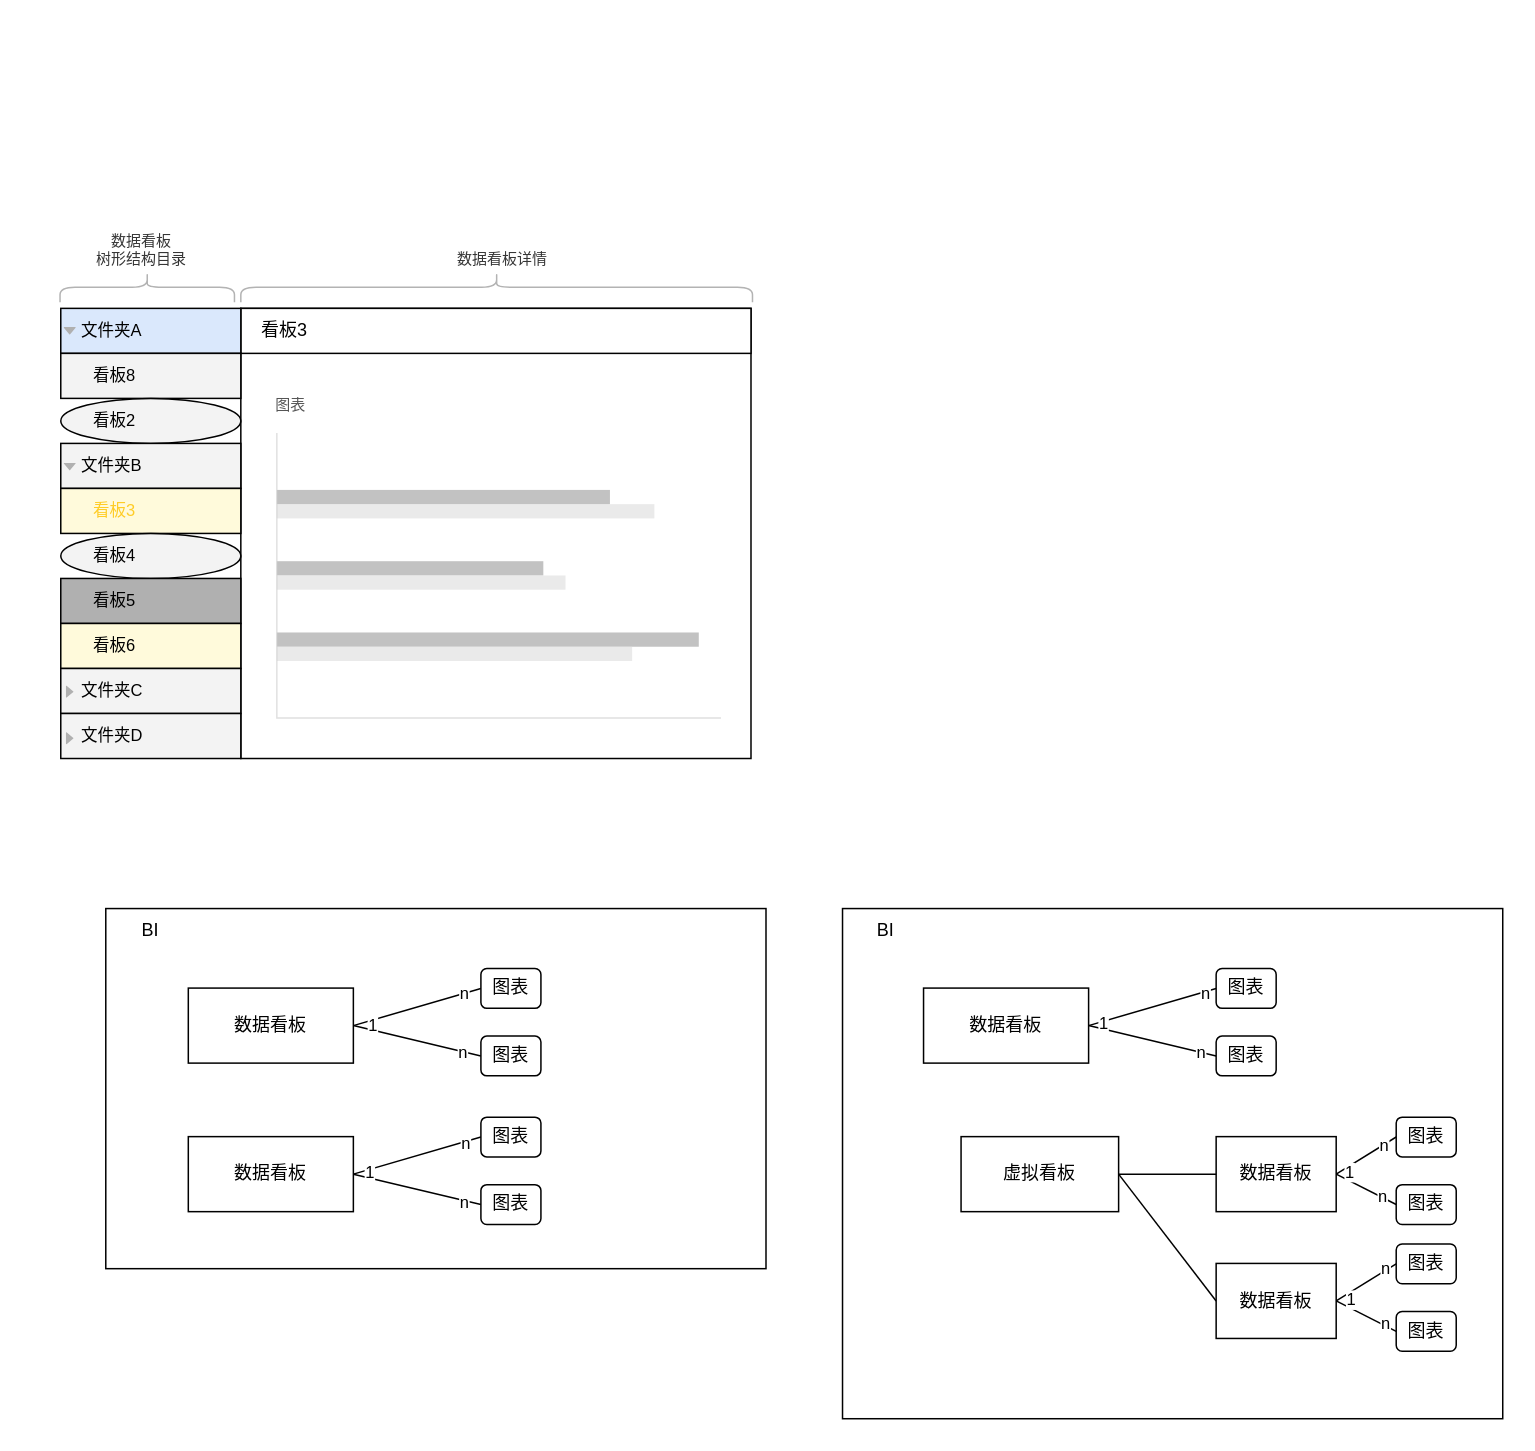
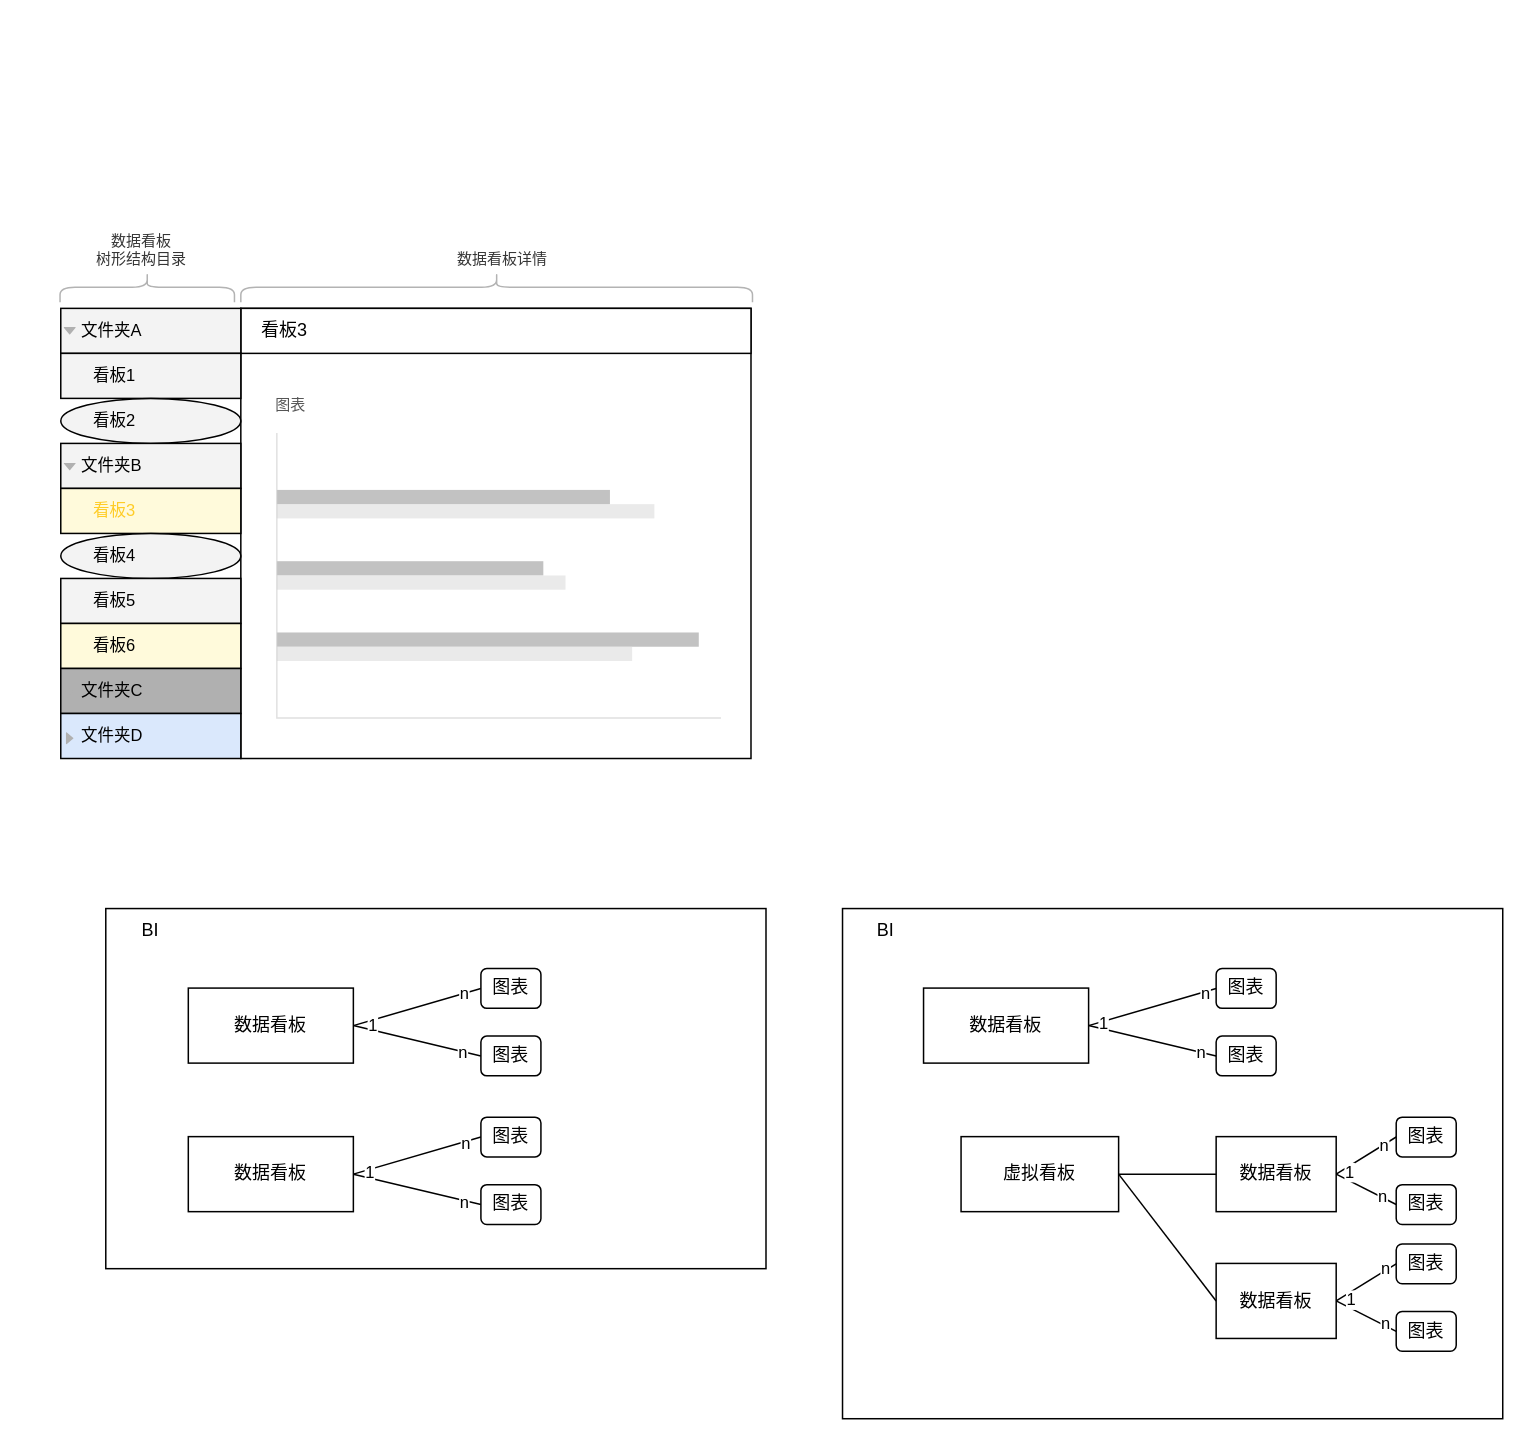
node "文件夹A": fillcolor #dae8fc -> #f3f3f3
node "看板8": label "看板8" -> "看板1"
node "看板5": fillcolor #b0b0b0 -> #f3f3f3
node "文件夹C": fillcolor #f3f3f3 -> #b0b0b0
node "文件夹D": fillcolor #f3f3f3 -> #dae8fc
